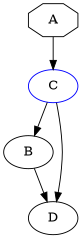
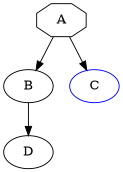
edge "C" -> "B": now "A" -> "B"
edge "C" -> "D": removed
